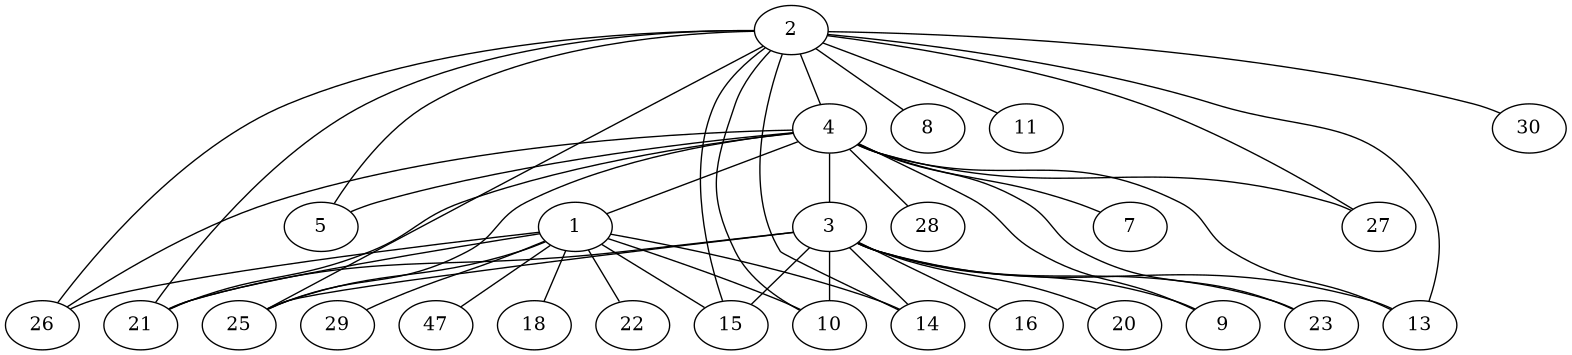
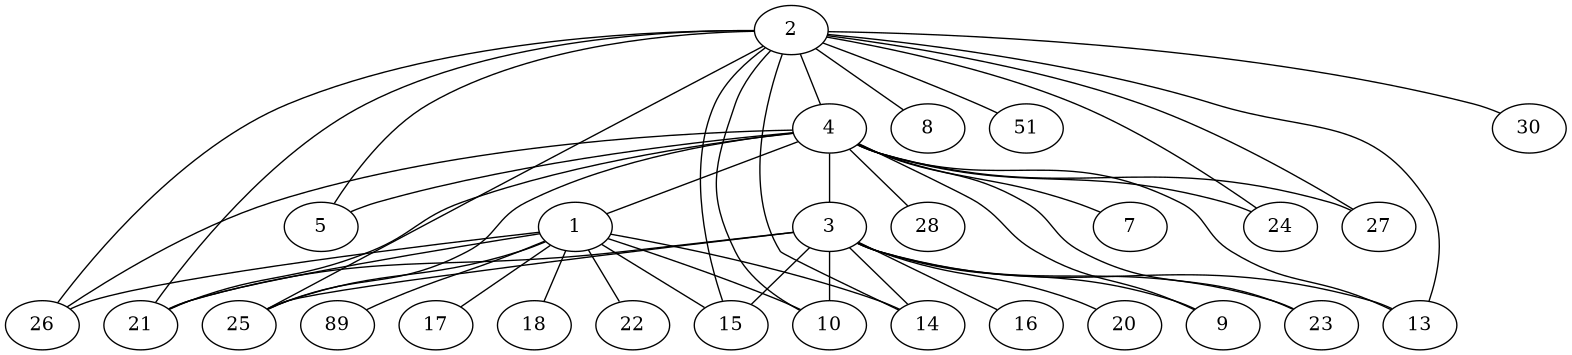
node "11": label "11" -> "51"
node "24": added
node "29": label "29" -> "89"
node "47": label "47" -> "17"
